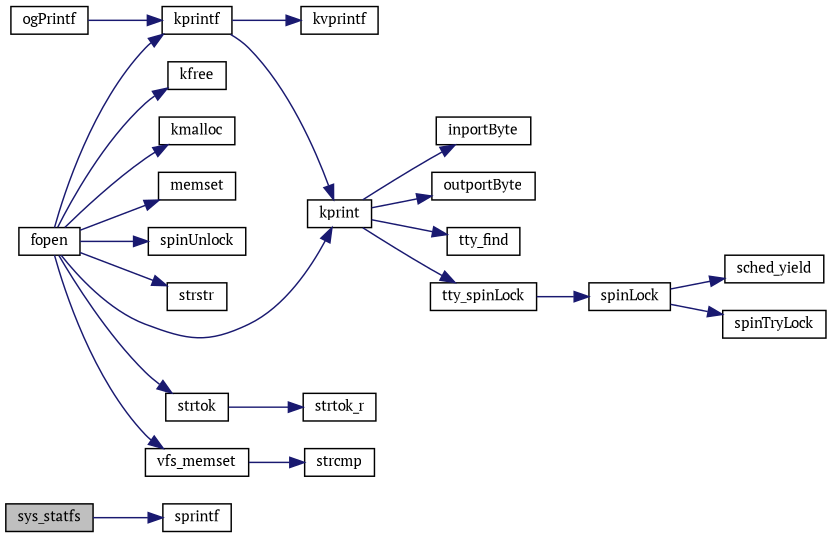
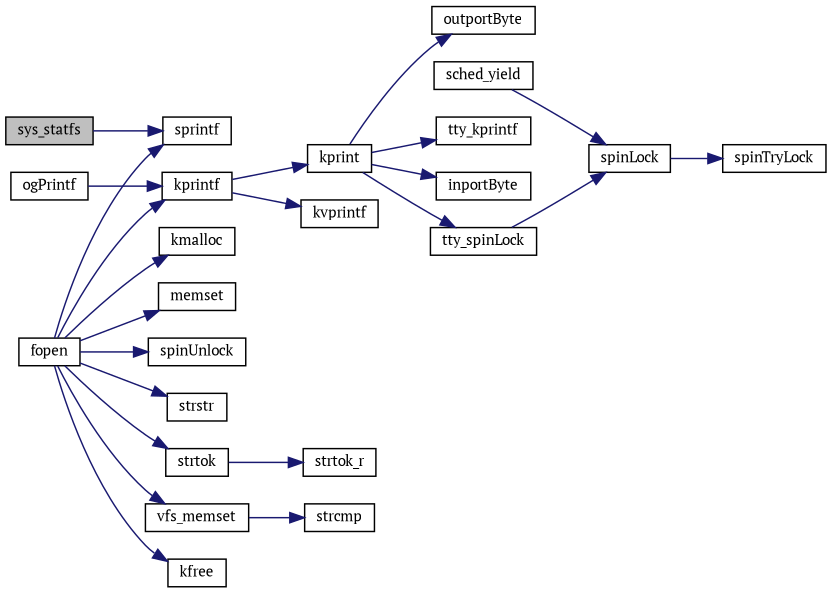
node "tty_find": label "tty_find" -> "tty_kprintf"
edge "spinLock" -> "sched_yield": reversed
edge "fopen" -> "kprint": now "fopen" -> "sprintf"
